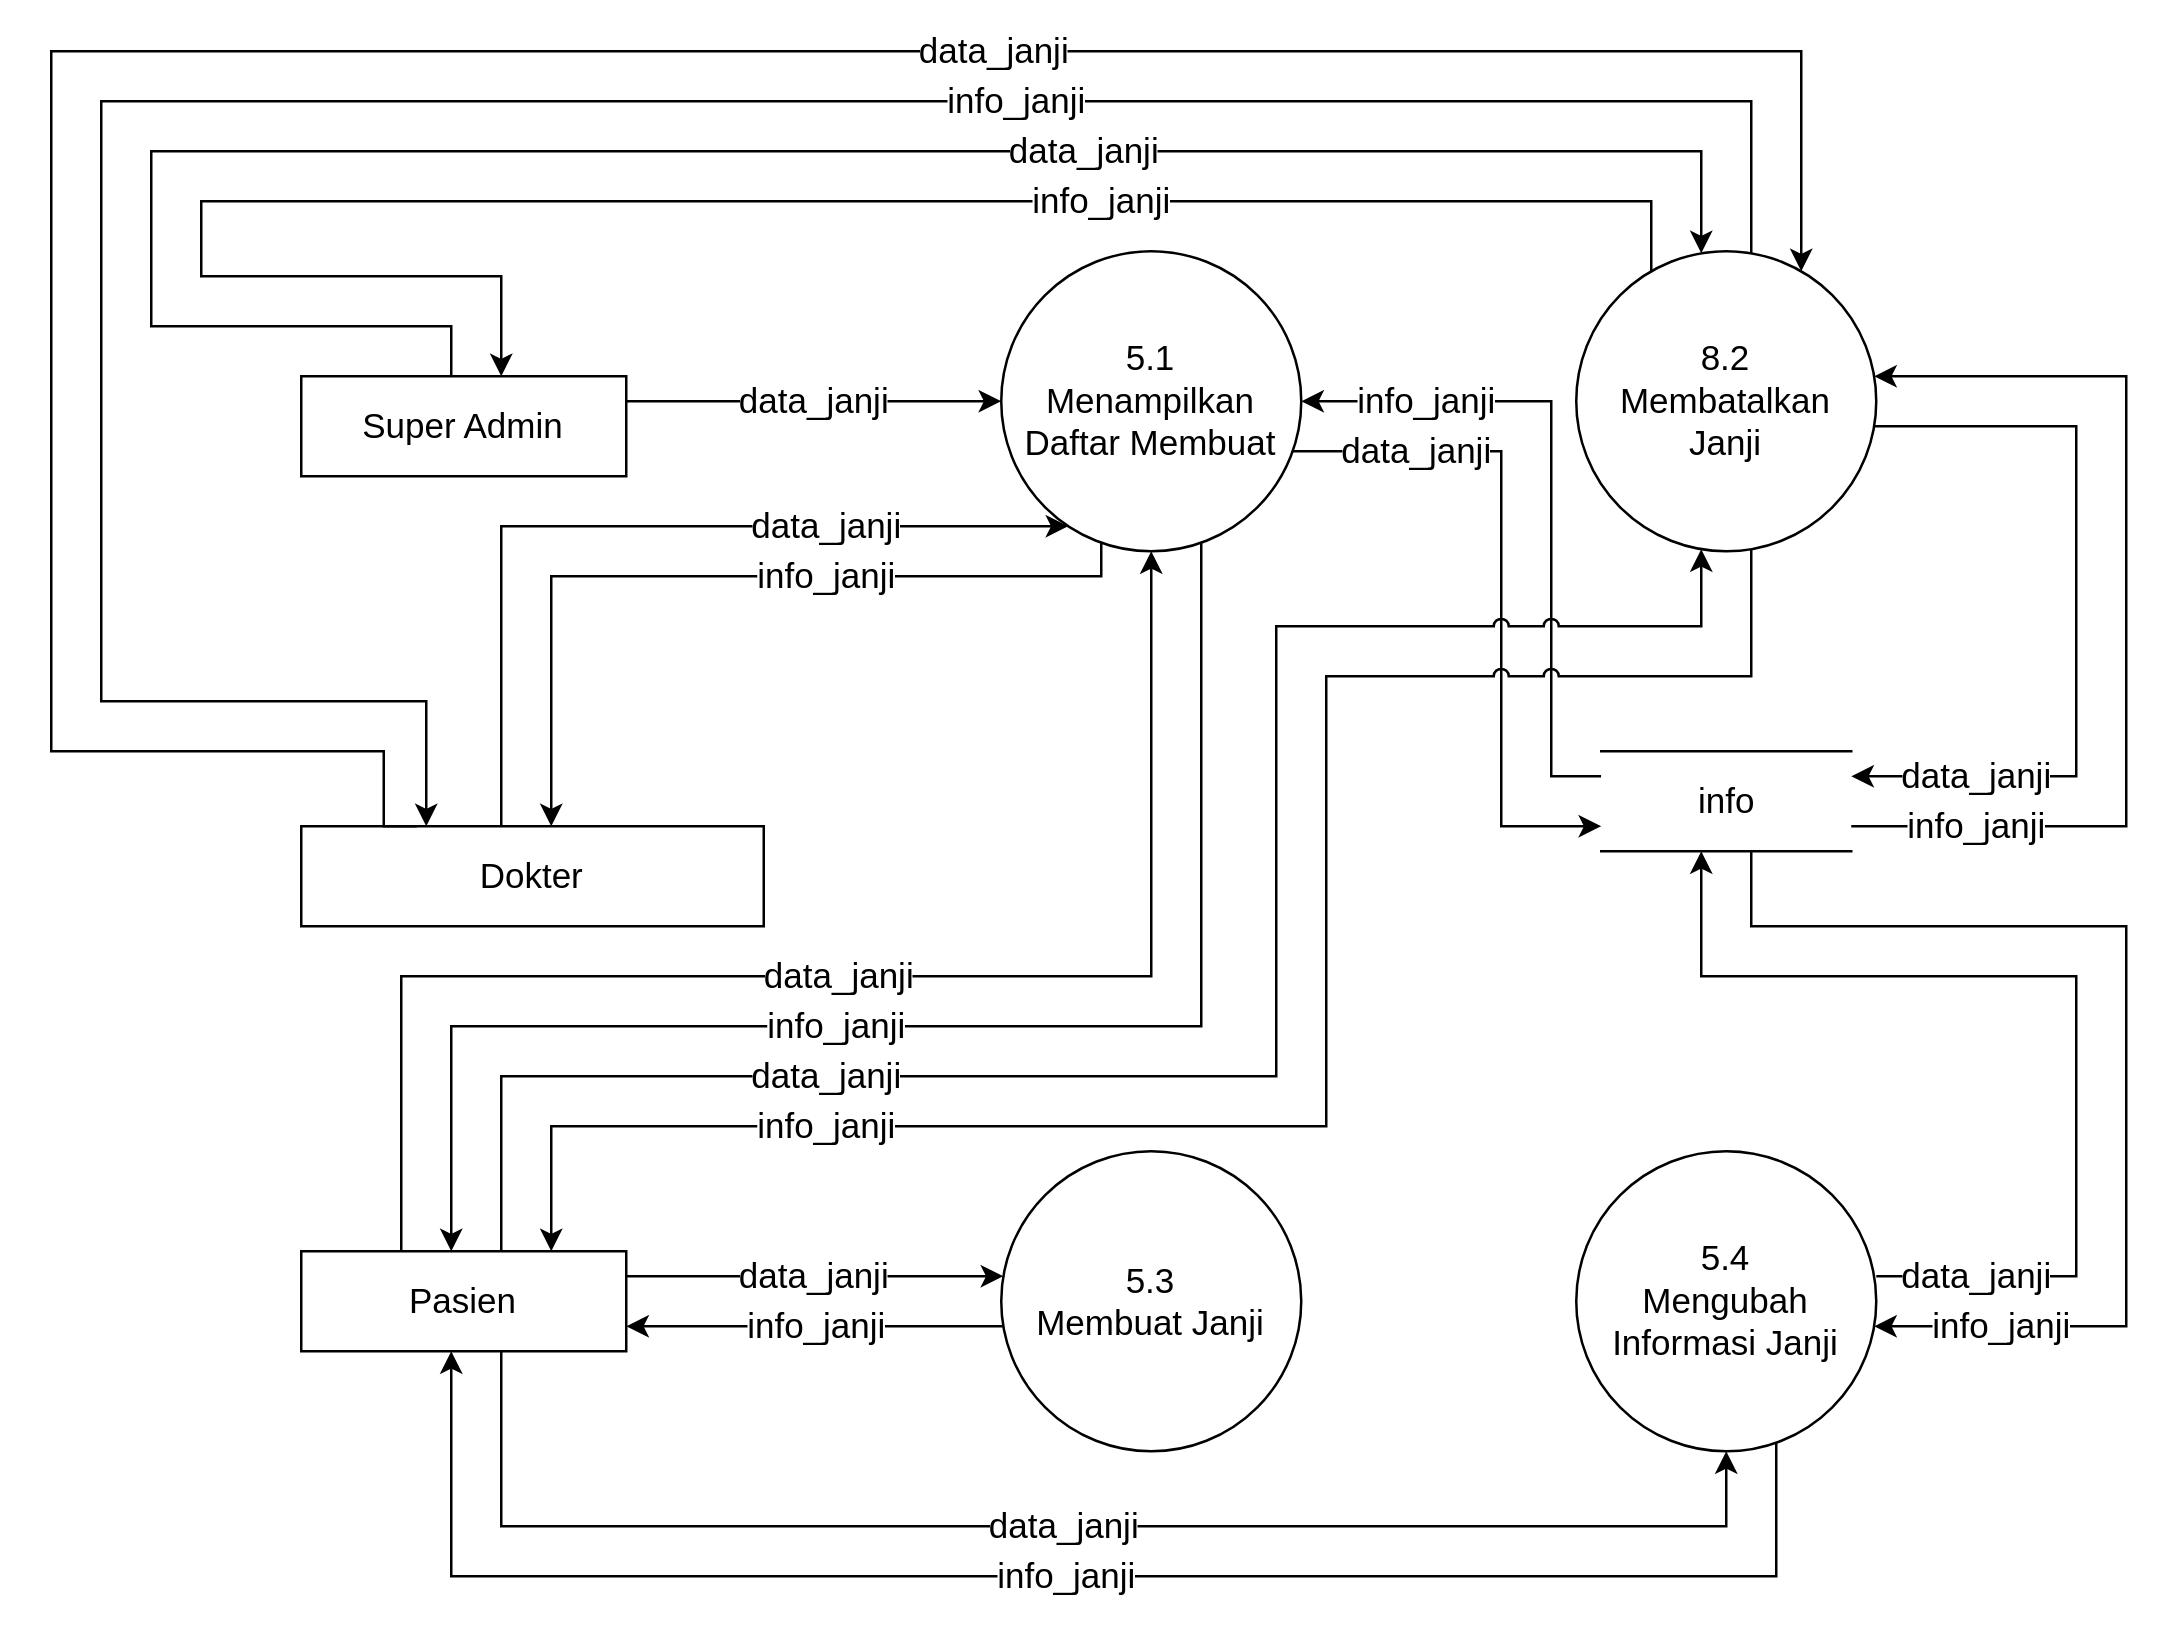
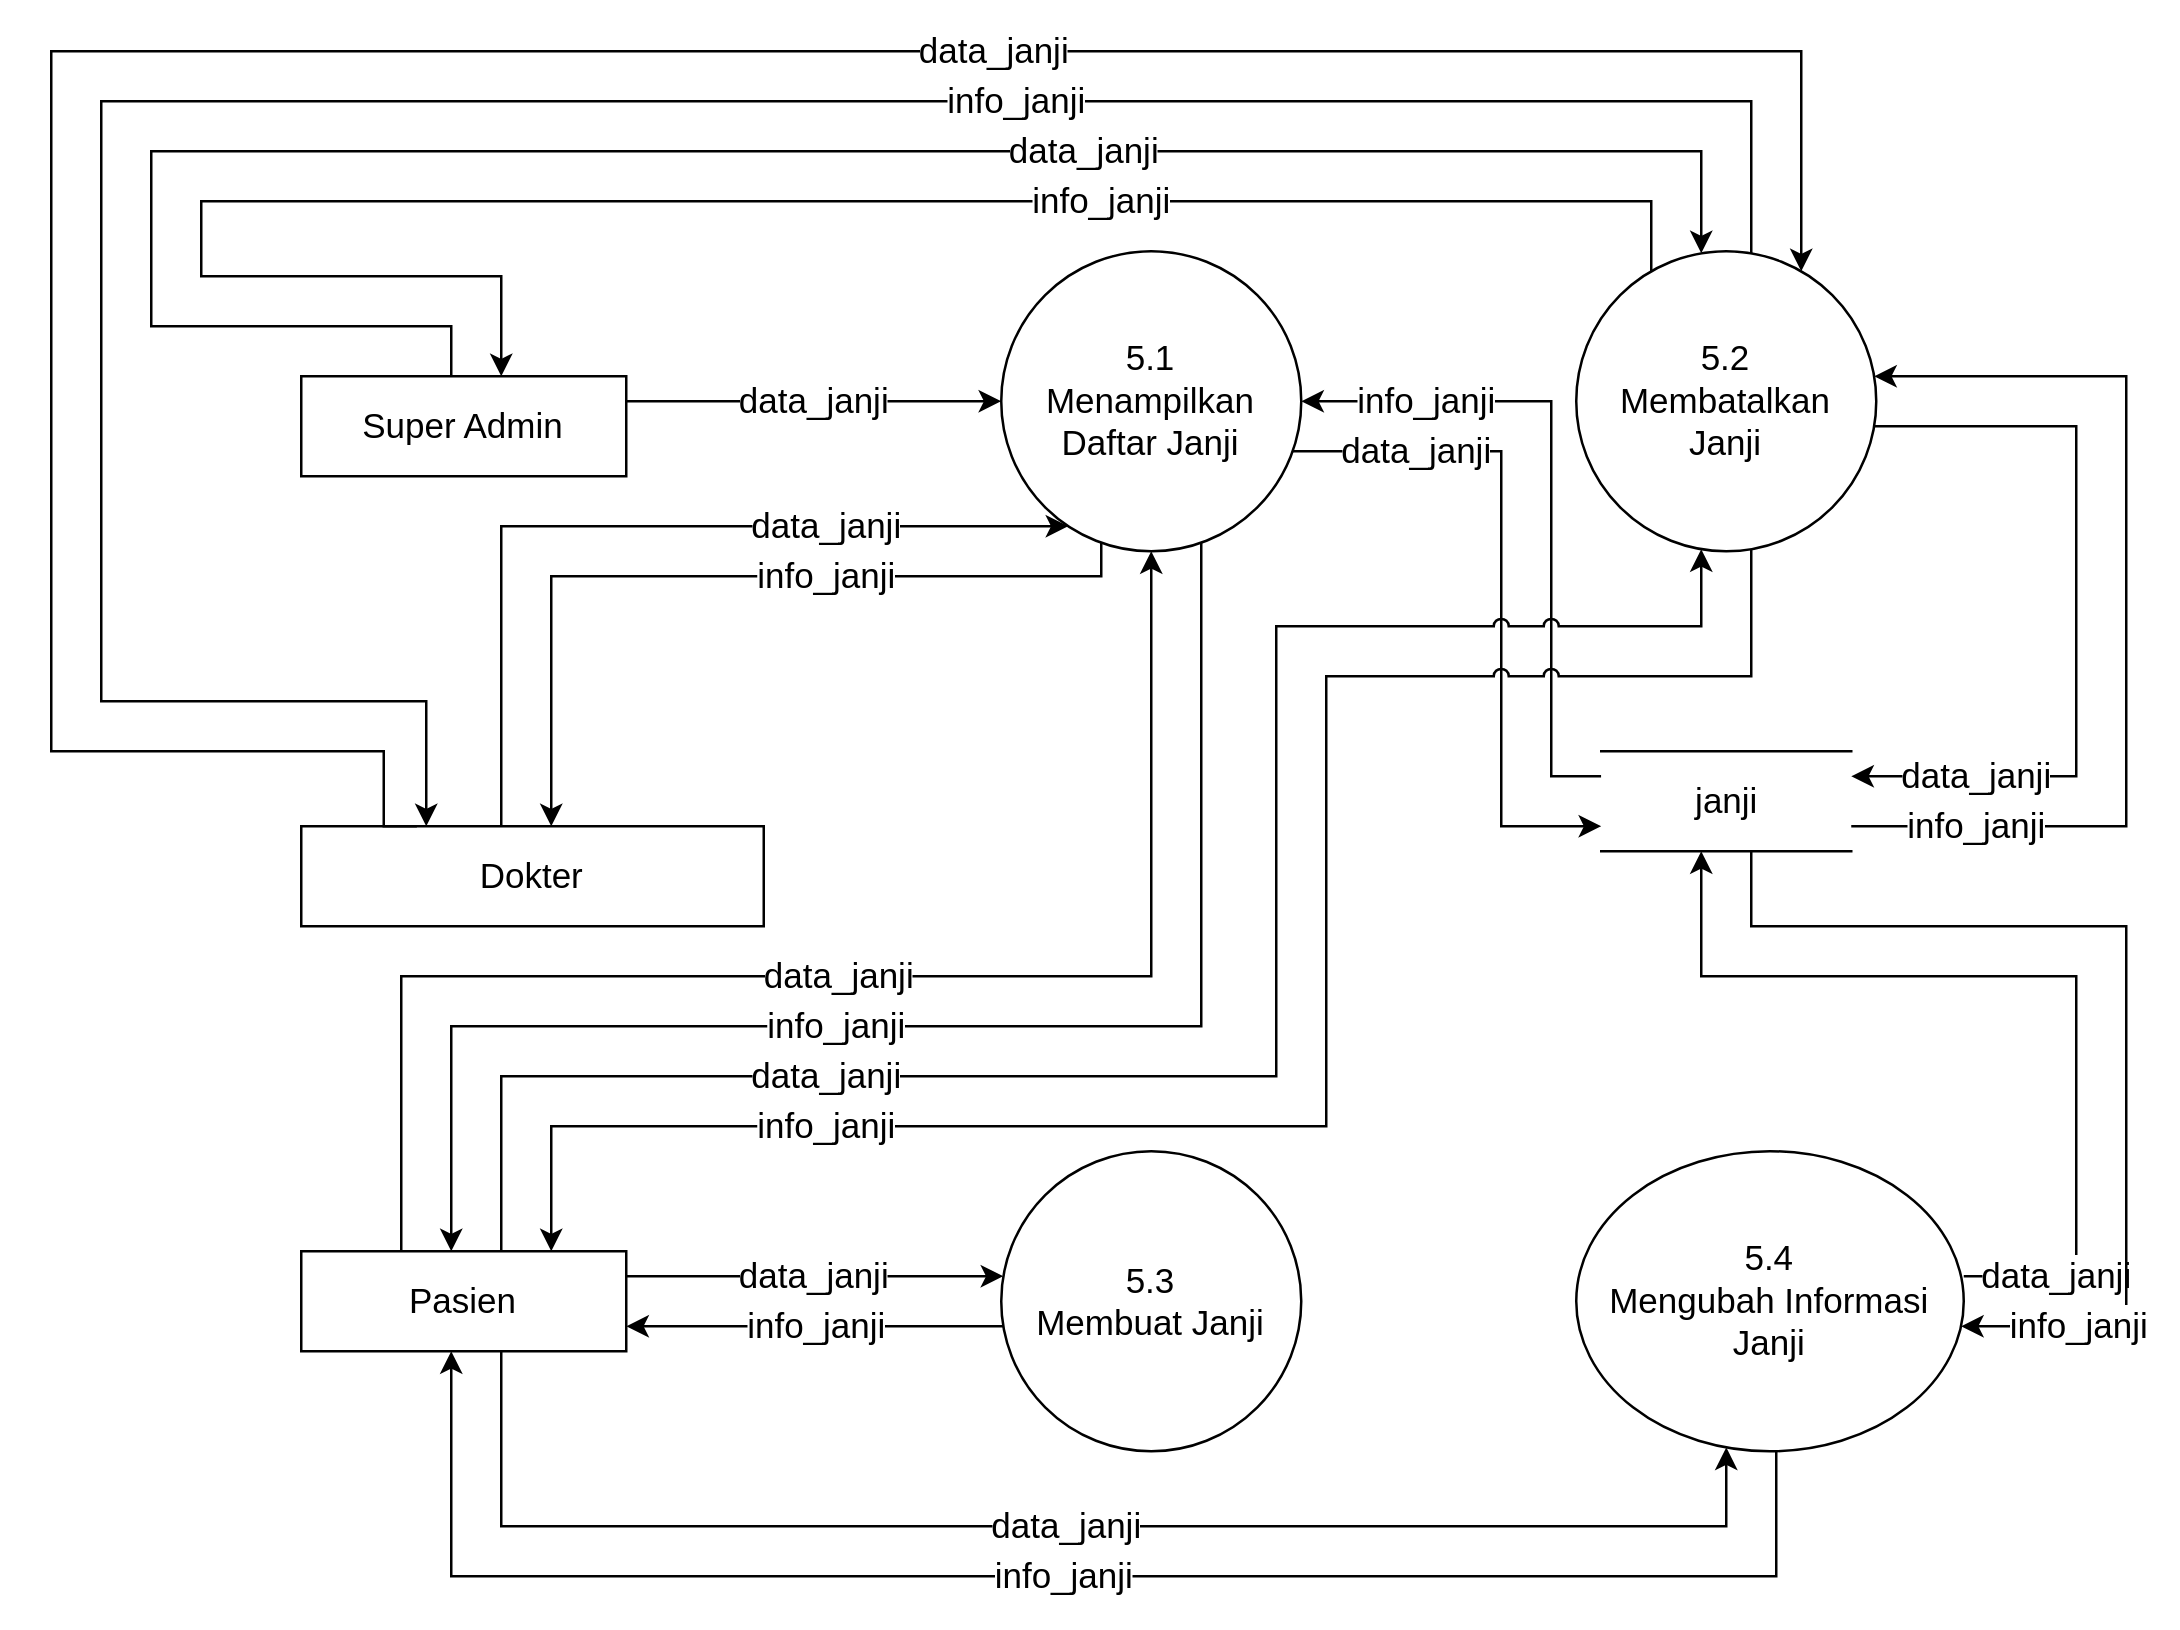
node "5.1Menampilkan Daftar Membuat": label "5.1Menampilkan Daftar Membuat" -> "5.1Menampilkan Daftar Janji"
node "8.2Membatalkan Janji": label "8.2Membatalkan Janji" -> "5.2Membatalkan Janji"
node "info": label "info" -> "janji"
node "5.4Mengubah Informasi Janji": size 300x300 -> 388x300
